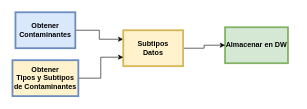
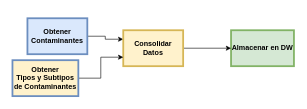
node "Obtener Contaminantes": moved (45, 30) -> (57, 36)
node "Almacenar en DW": moved (257, 45) -> (263, 48)
node "Subtipos Datos": label "Subtipos Datos" -> "Consolidar Datos"
